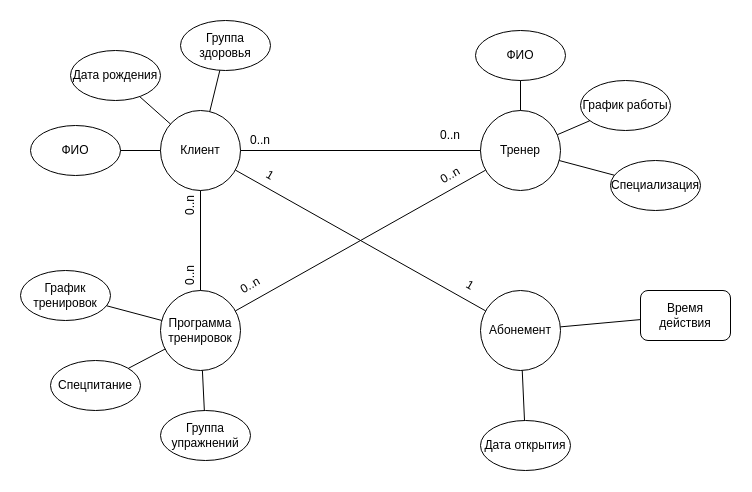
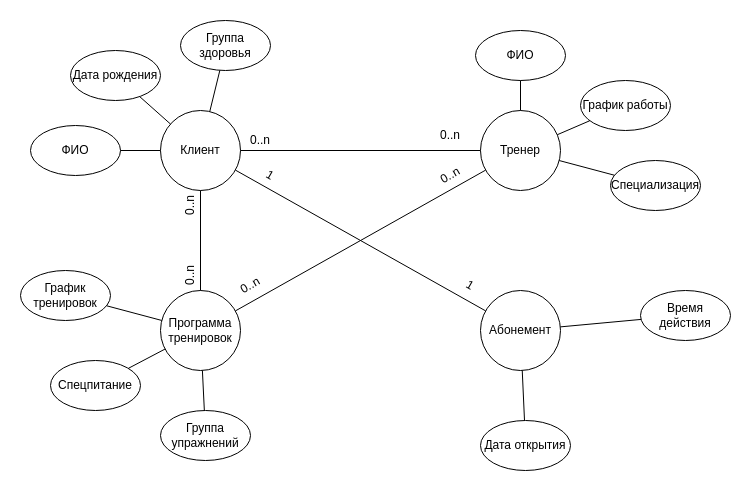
node "Время действия": shape rounded rectangle -> ellipse
